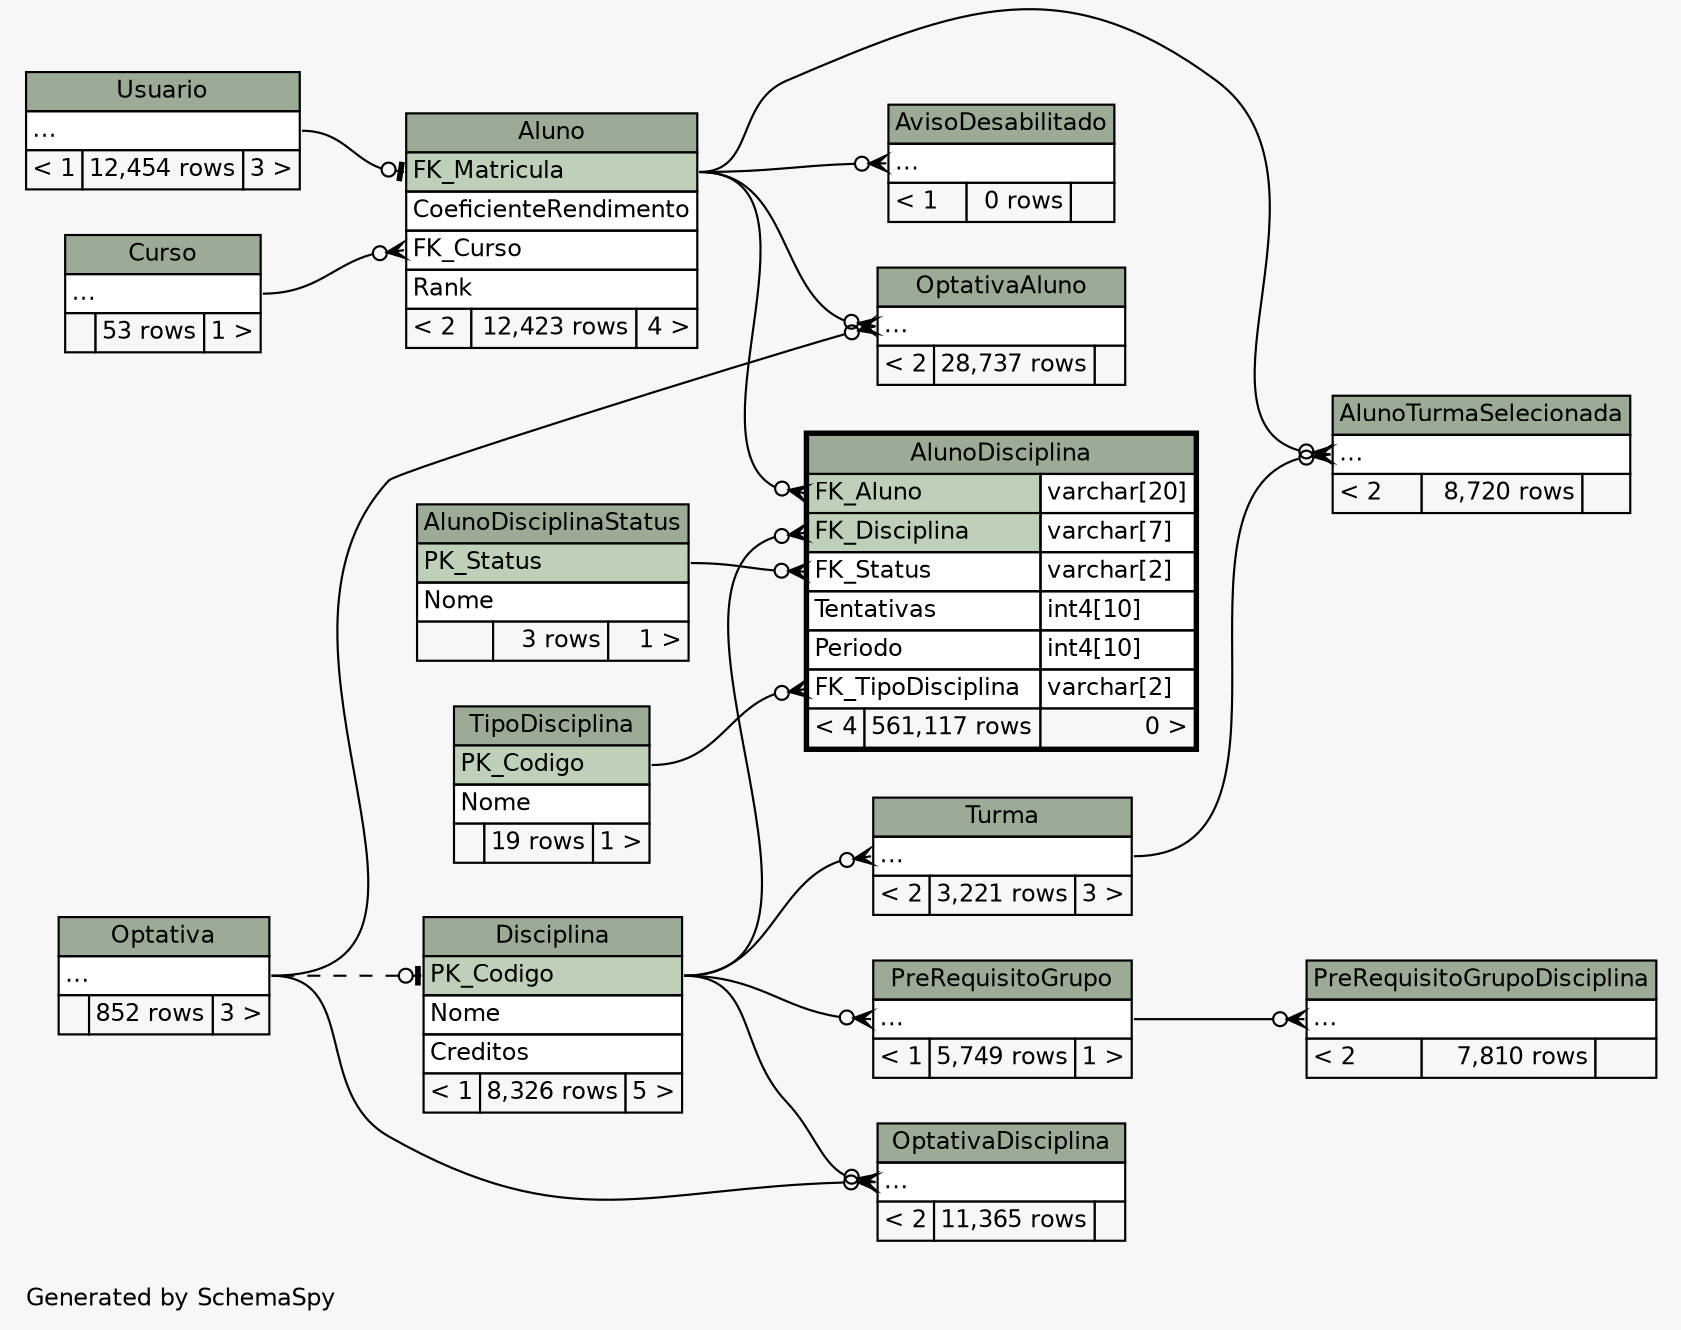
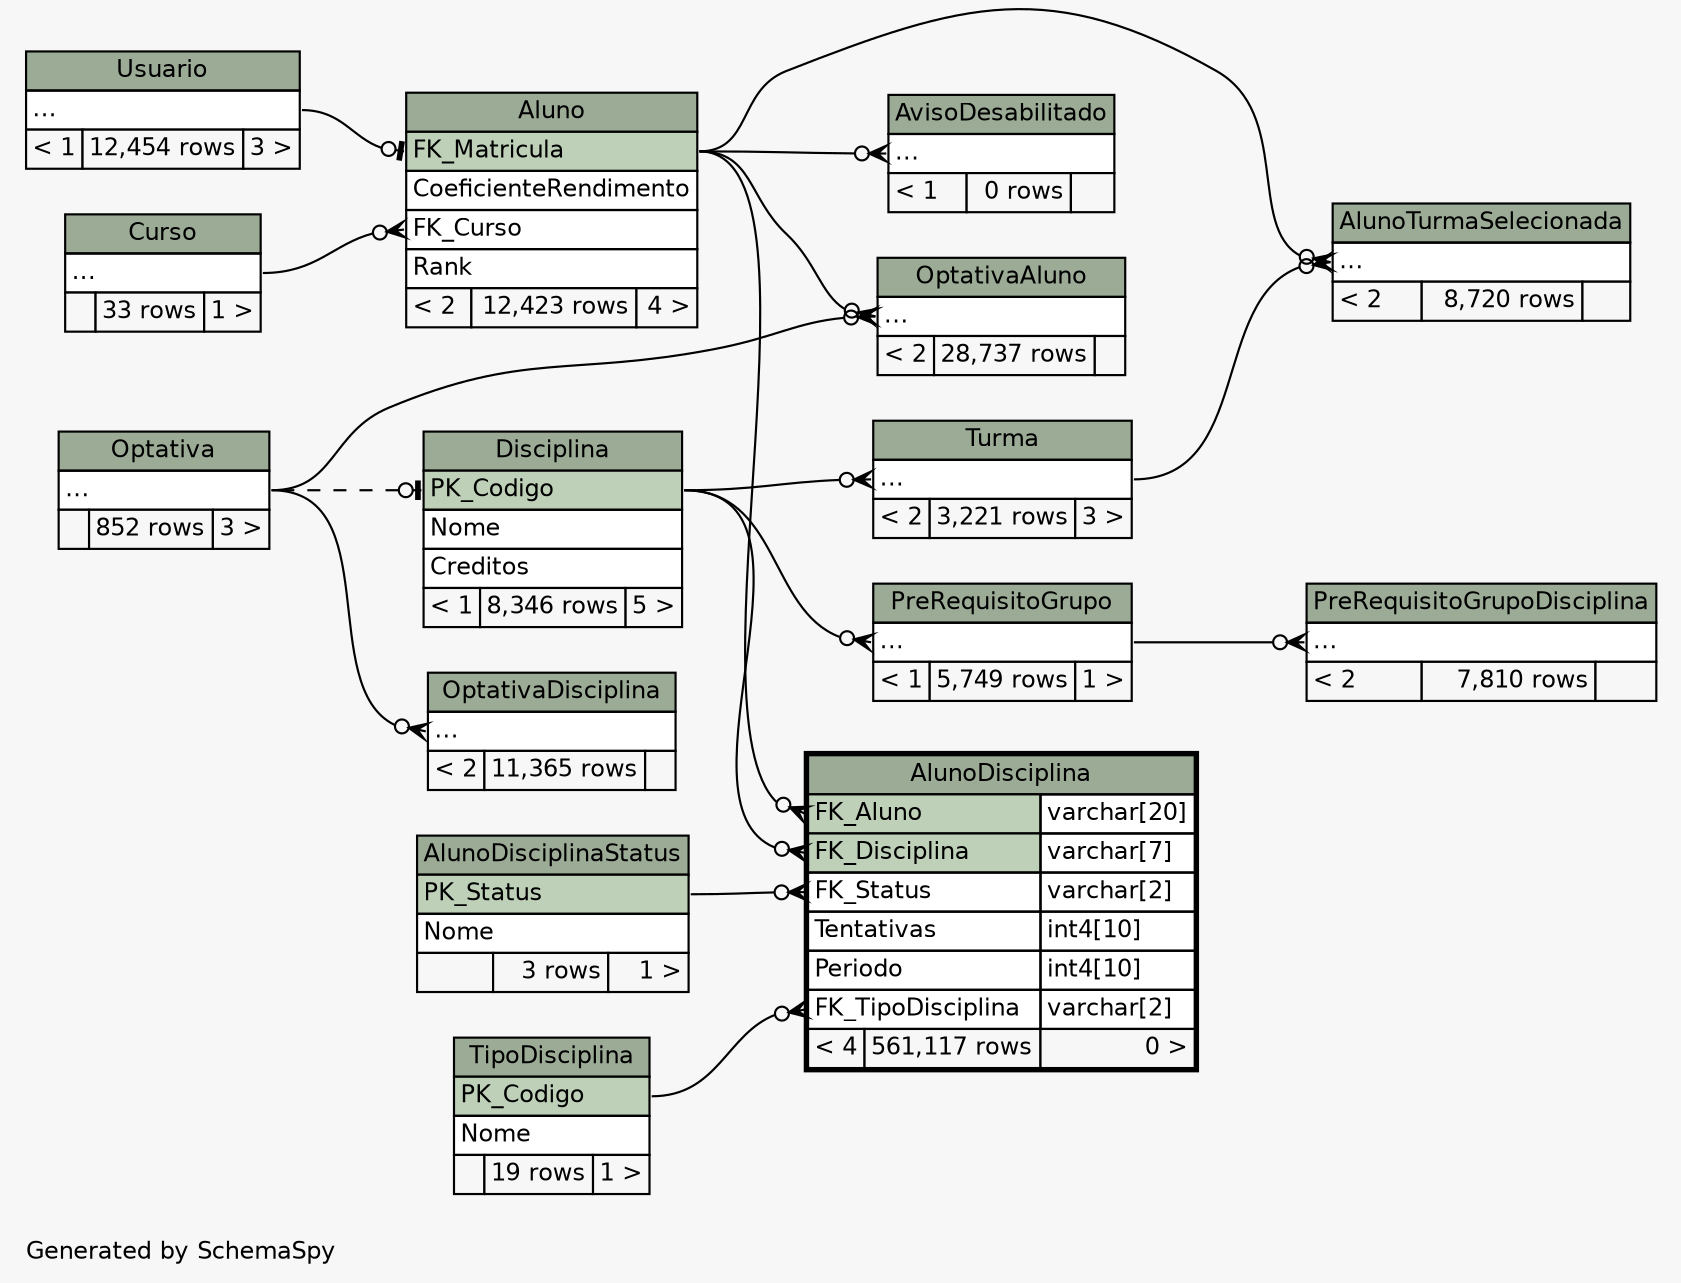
node "Curso": text "53 rows" -> "33 rows"
edge "Disciplina" -> "OptativaDisciplina": removed
node "Disciplina": text "8,326 rows" -> "8,346 rows"
